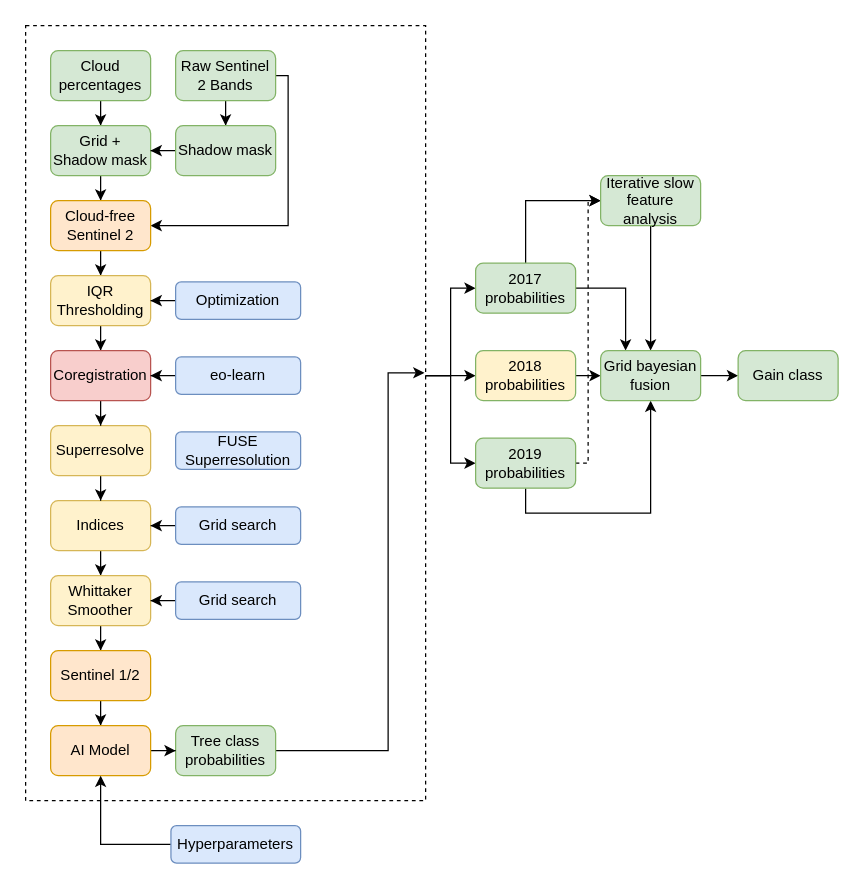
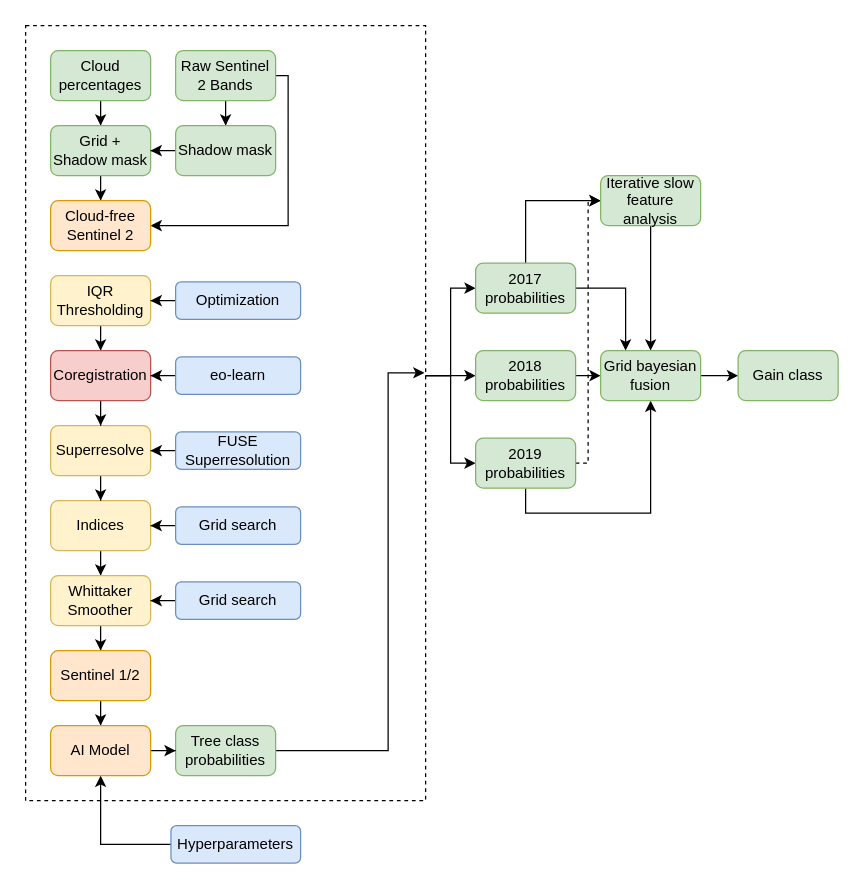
edge "Cloud-free Sentinel 2" -> "IQR Thresholding": removed
node "2018 probabilities": fillcolor #fff2cc -> #d5e8d4
edge "FUSE Superresolution" -> "Superresolve": added
